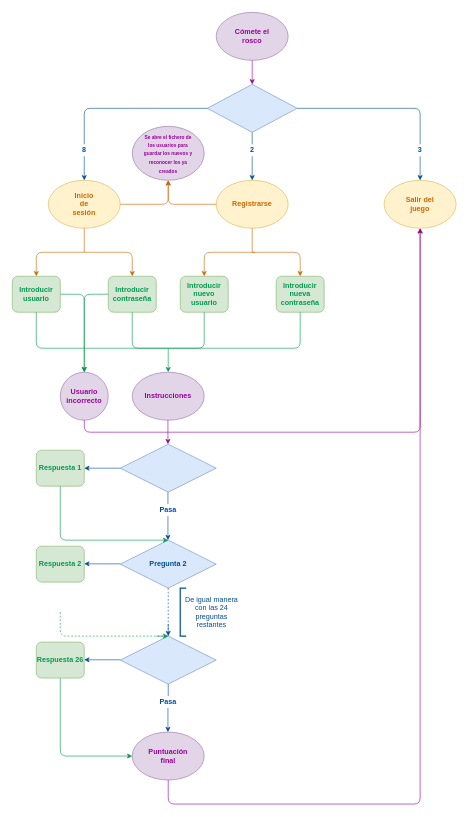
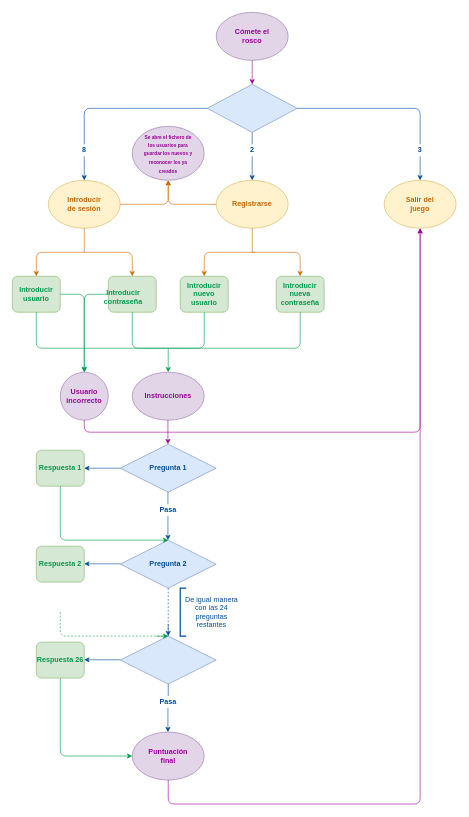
node "Inicio de sesión": label "Inicio de sesión" -> "Introducir de sesión"
node "Introducir contraseña": moved (132, 294) -> (123, 297)
node "Pregunta 1": added
